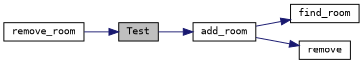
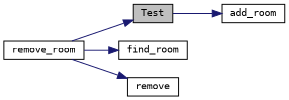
edge "add_room" -> "find_room": now "remove_room" -> "find_room"
edge "add_room" -> "remove": now "remove_room" -> "remove"
